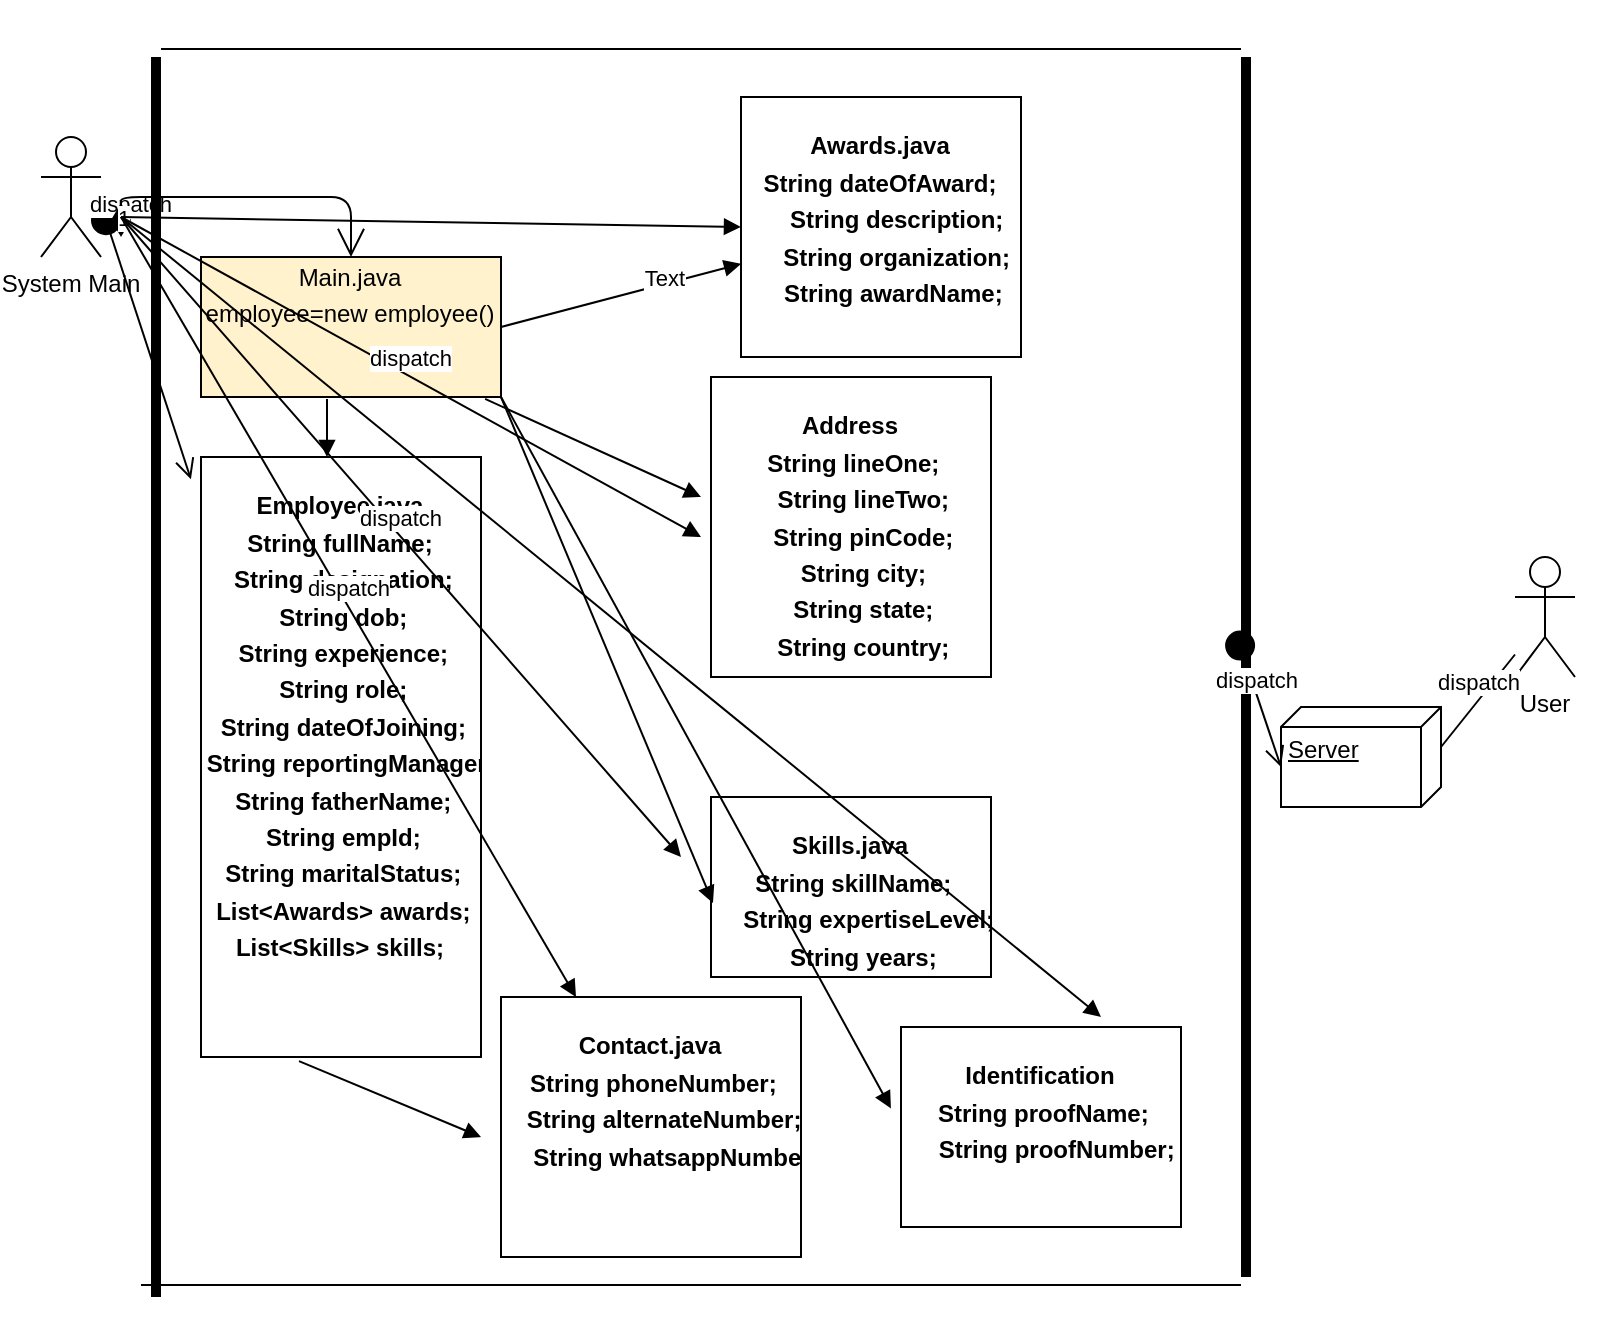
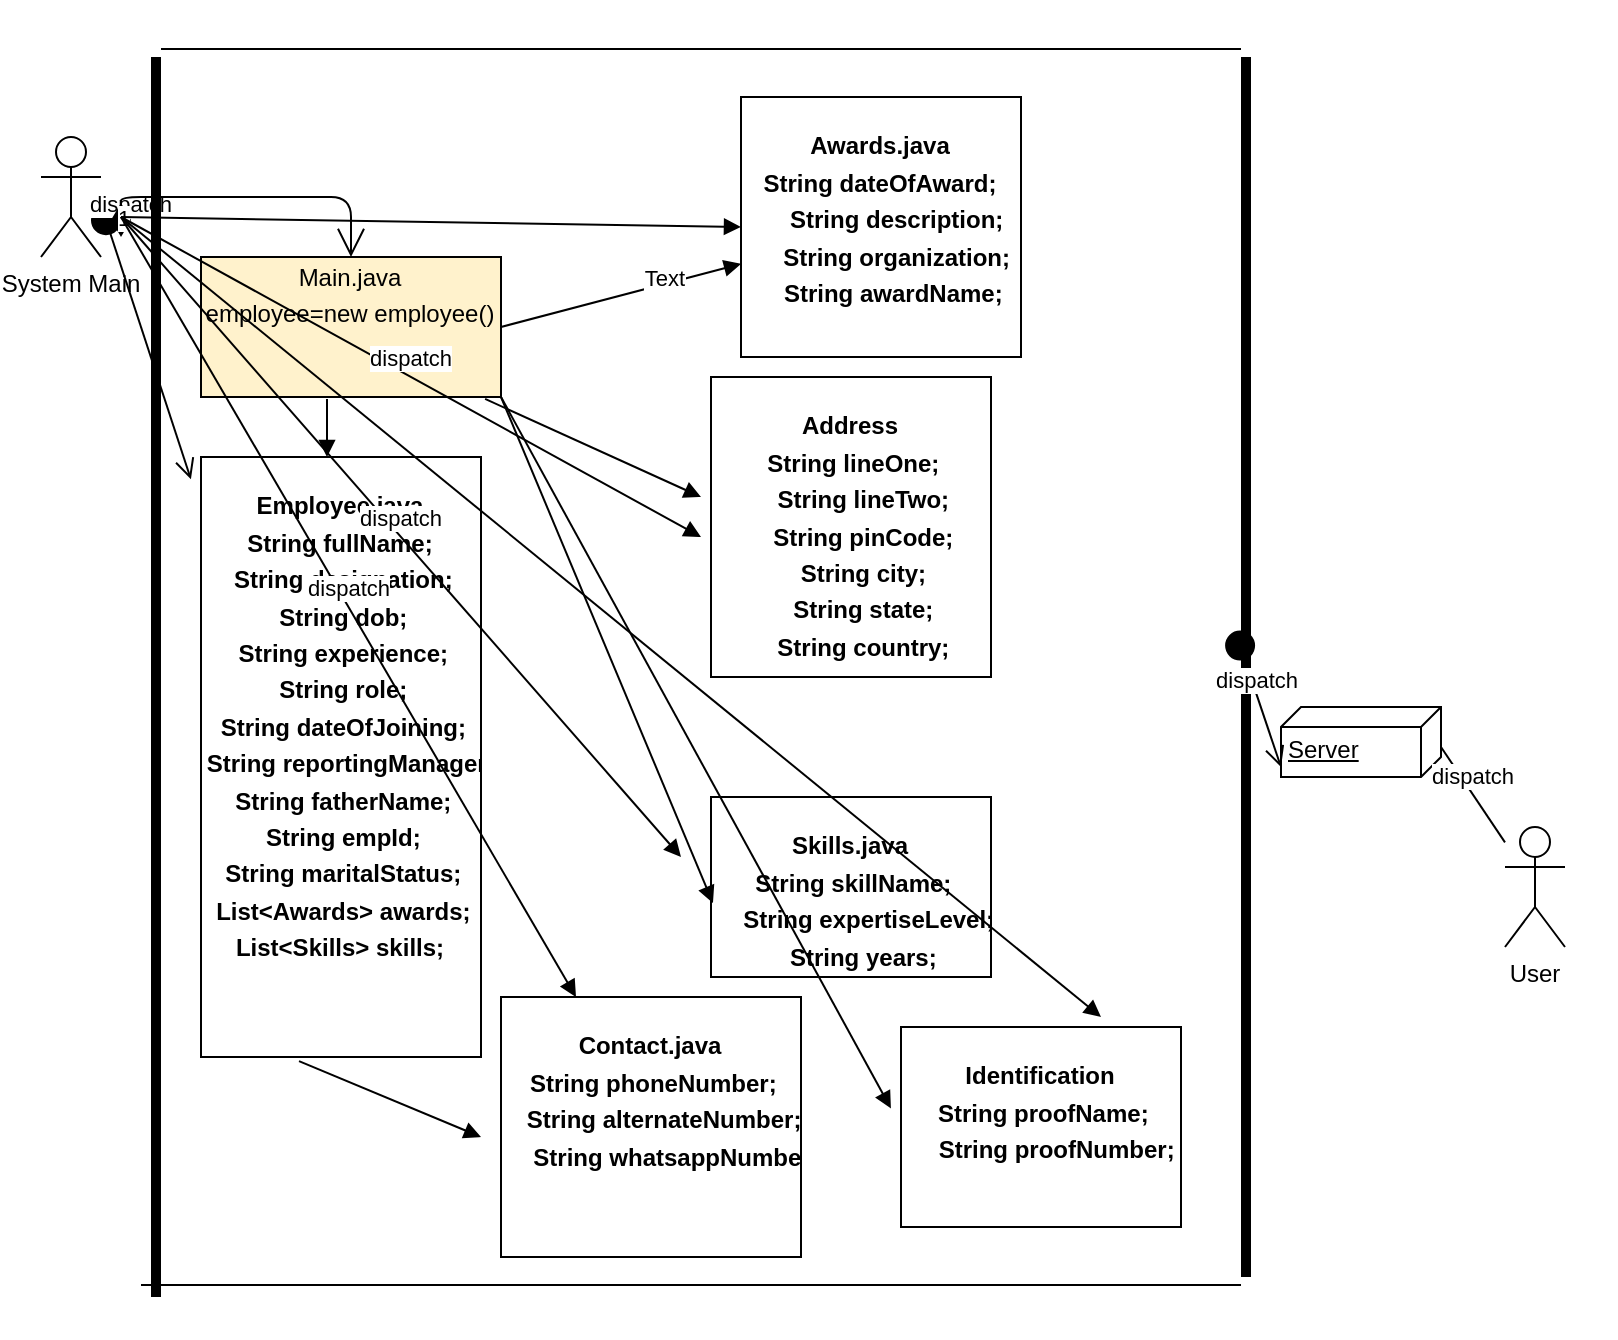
node "User": moved (1545, 617) -> (1535, 887)
node "Server": size 160x100 -> 160x70
